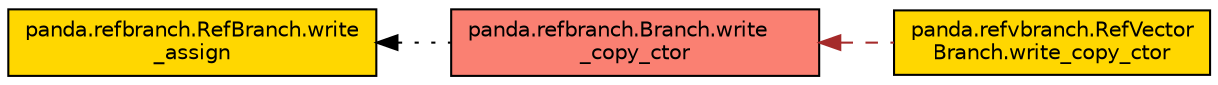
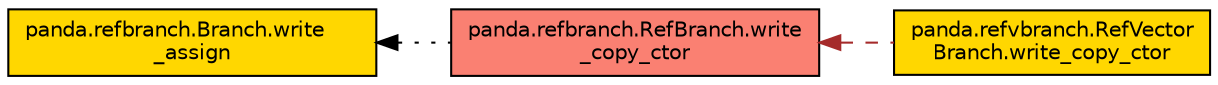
node "panda.refbranch.RefBranch.write _assign": label "panda.refbranch.RefBranch.write _assign" -> "panda.refbranch.Branch.write _assign"
node "panda.refbranch.Branch.write _copy_ctor": label "panda.refbranch.Branch.write _copy_ctor" -> "panda.refbranch.RefBranch.write _copy_ctor"
